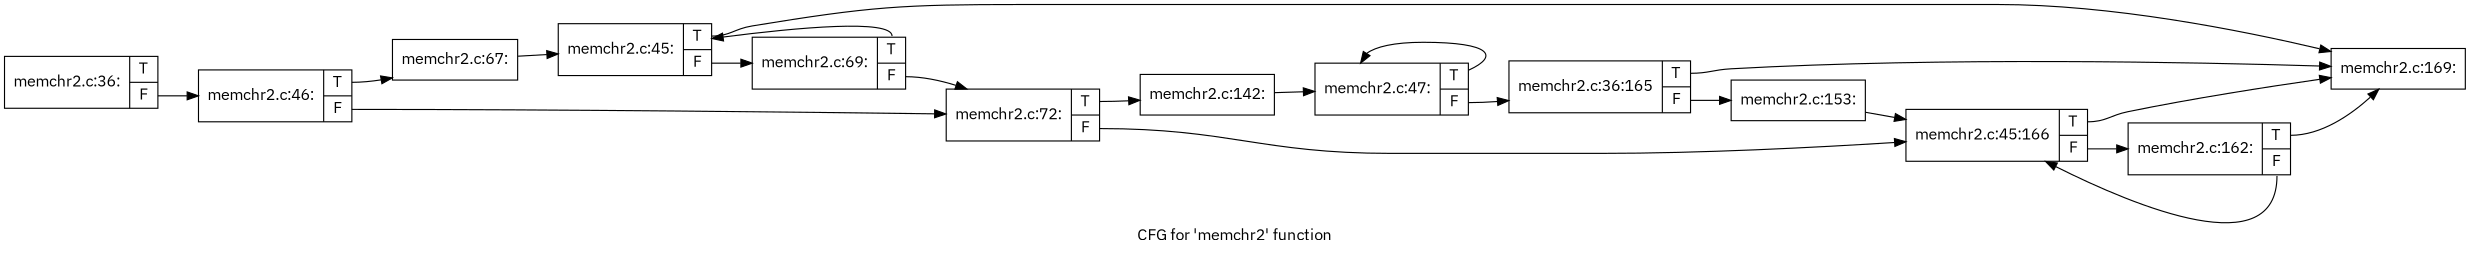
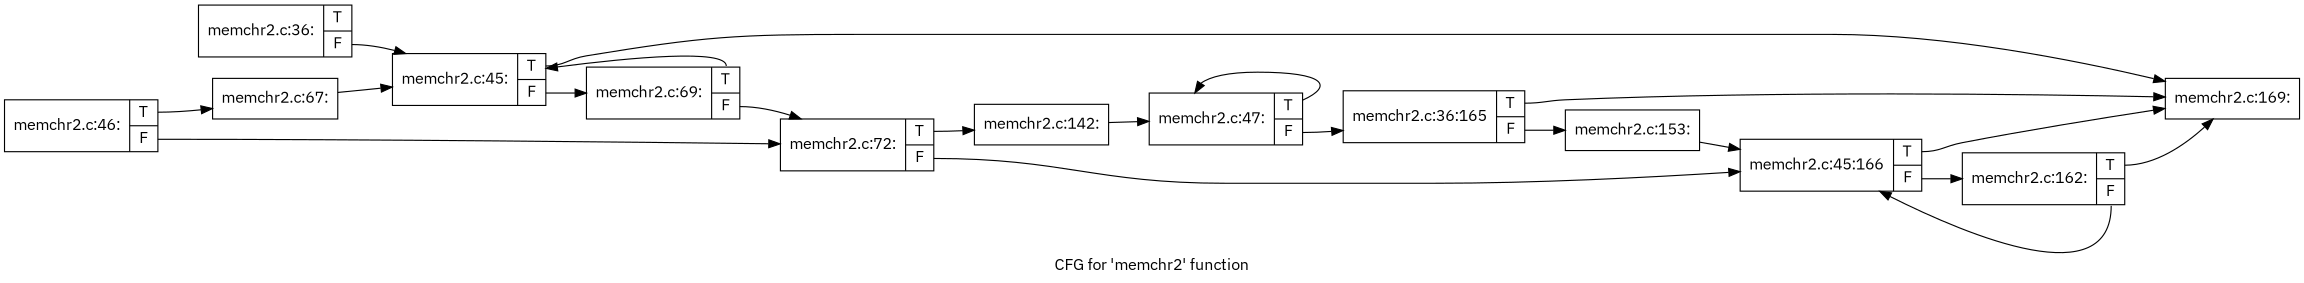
edge "memchr2.c:36:" -> "memchr2.c:46:": now "memchr2.c:36:" -> "memchr2.c:45:"
